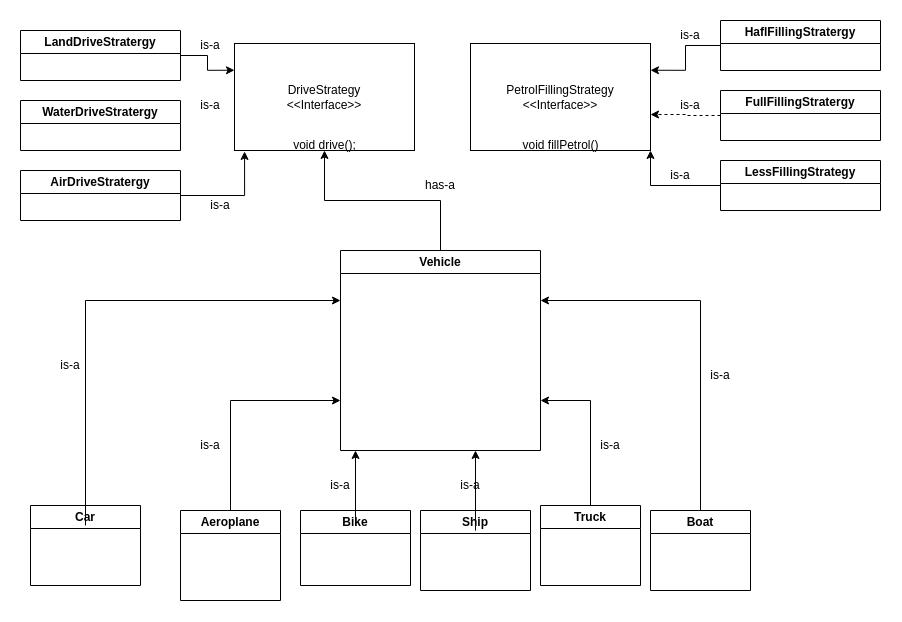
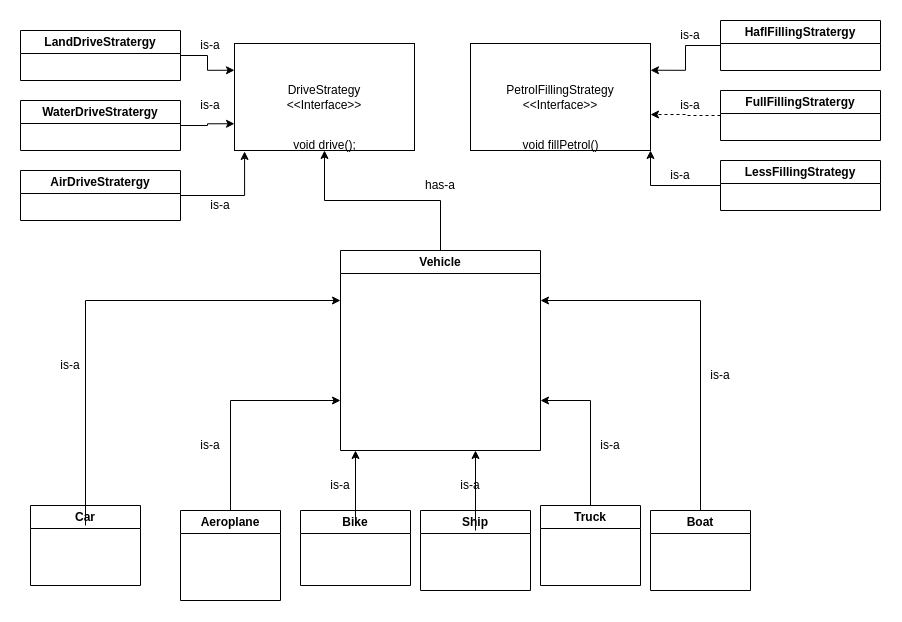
edge "WaterDriveStratergy" -> "DriveStrategy <<Interface>>": added
